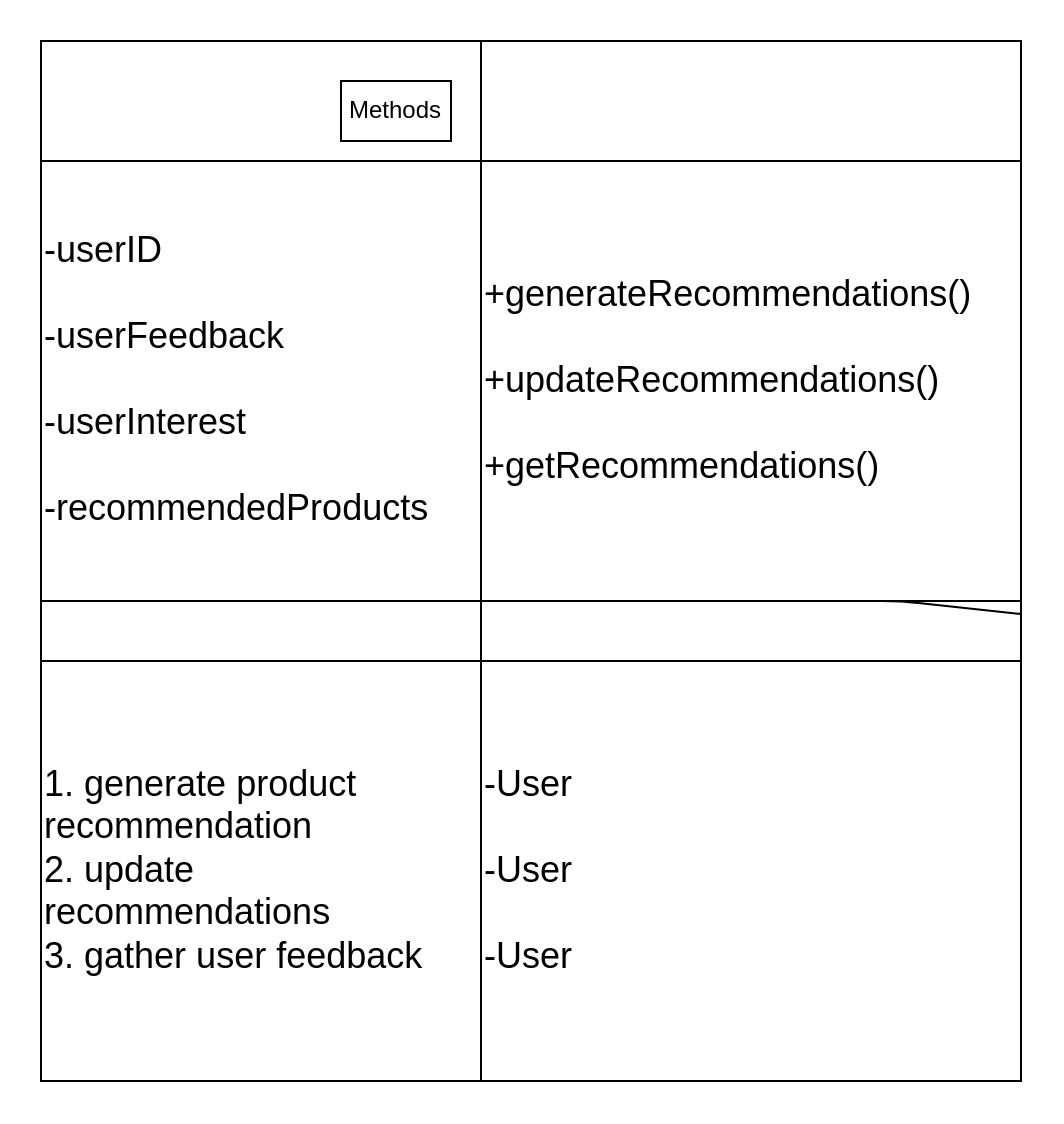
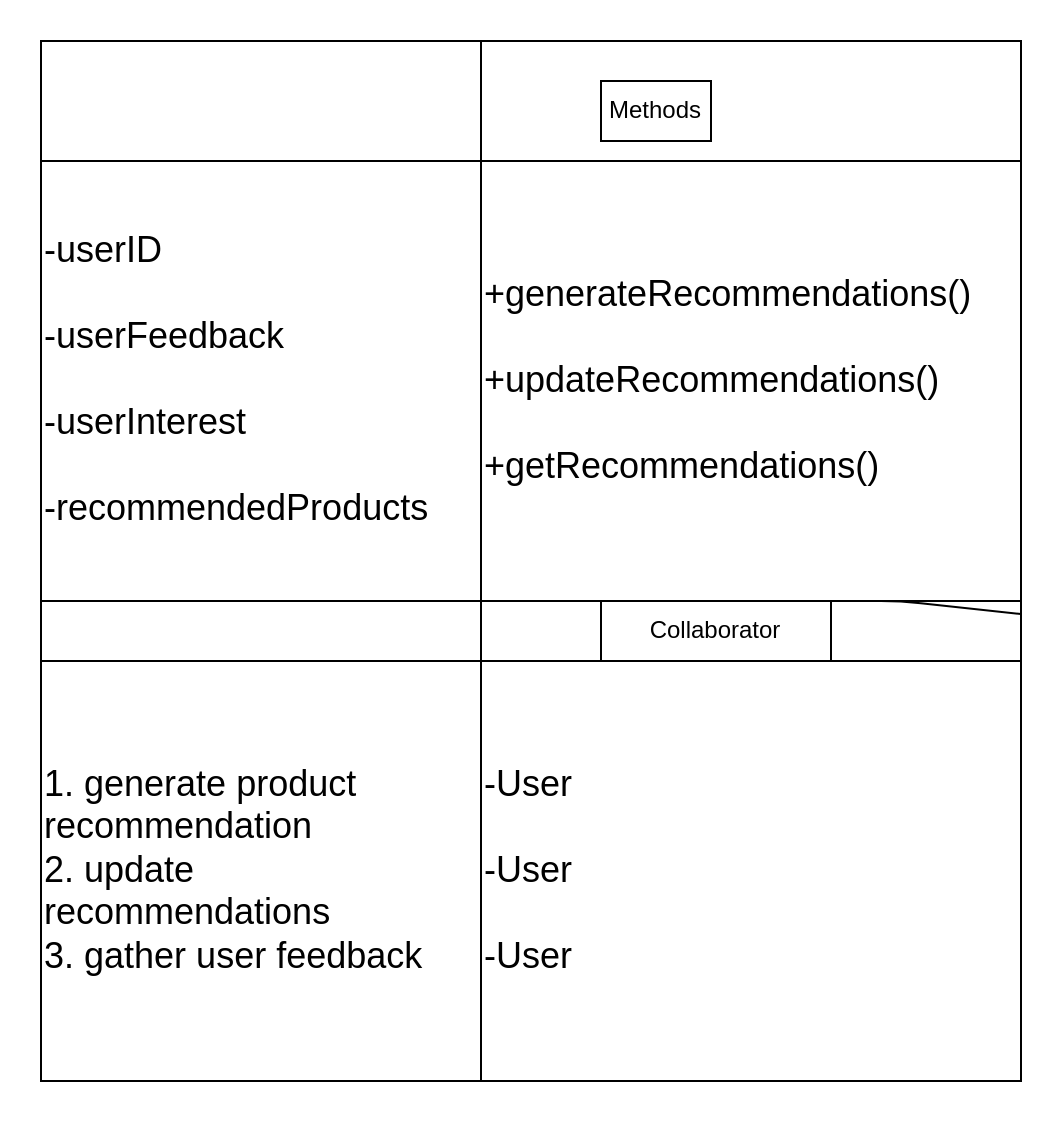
node "Methods": moved (396, 111) -> (656, 111)
node "Collaborator": added
